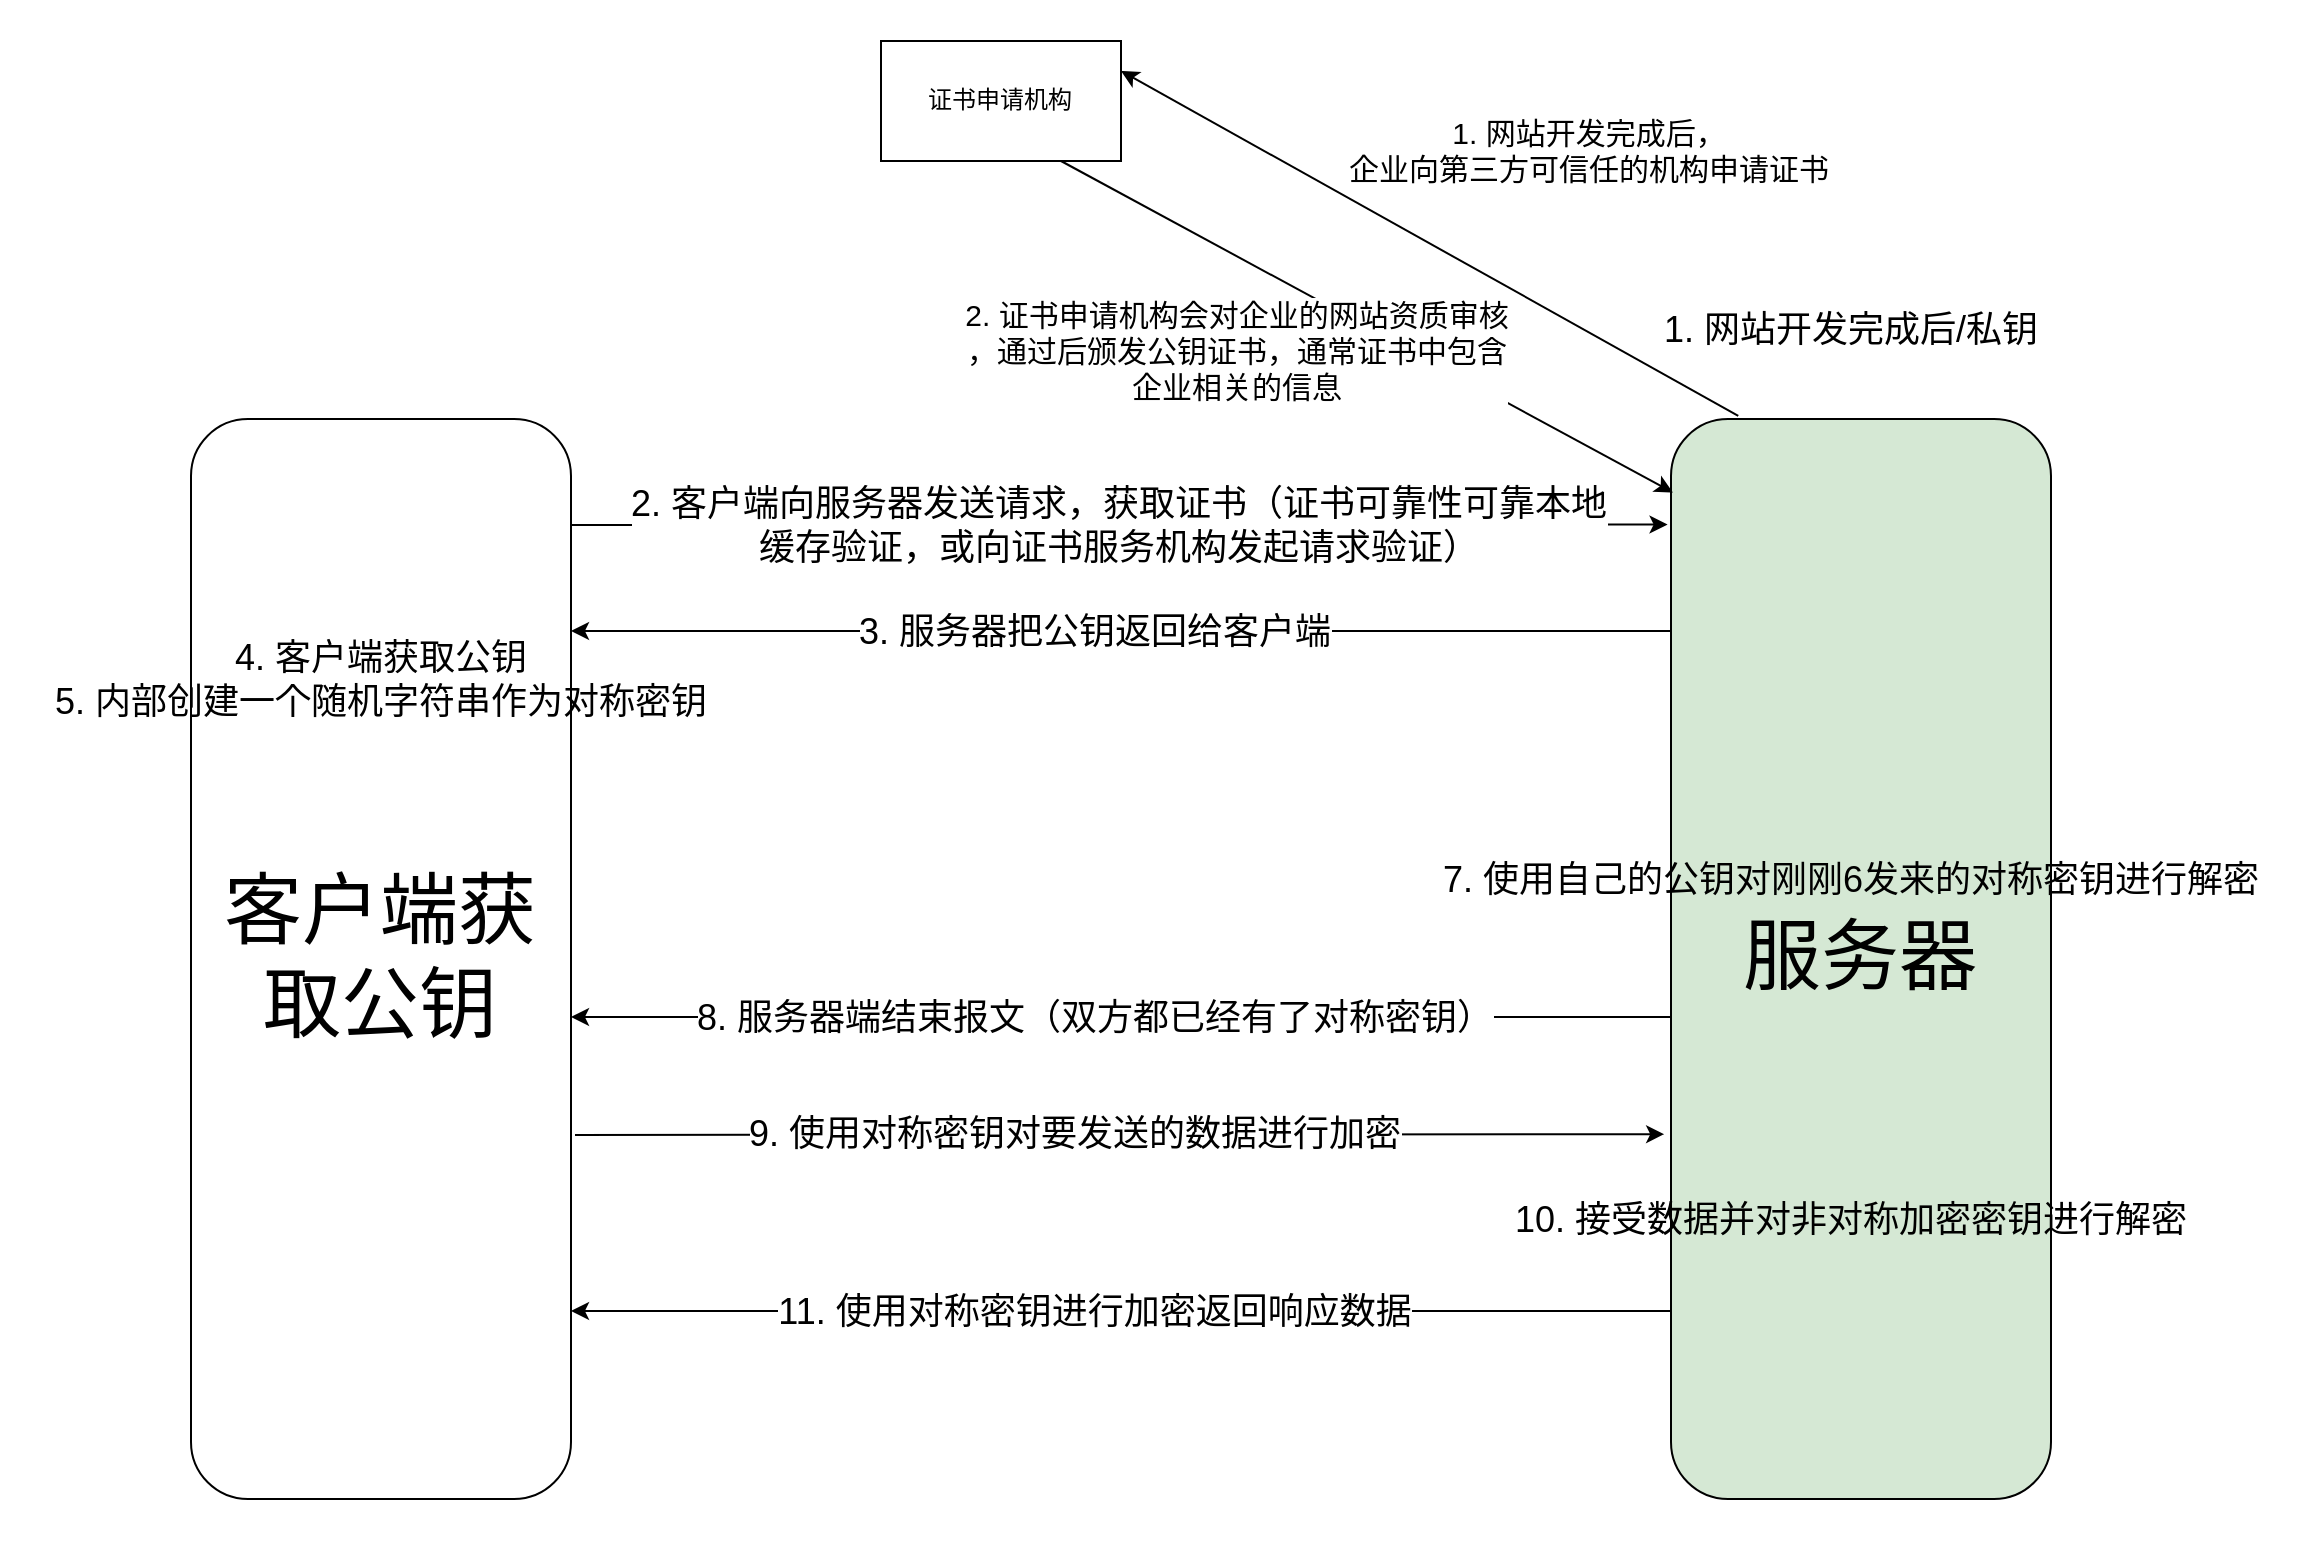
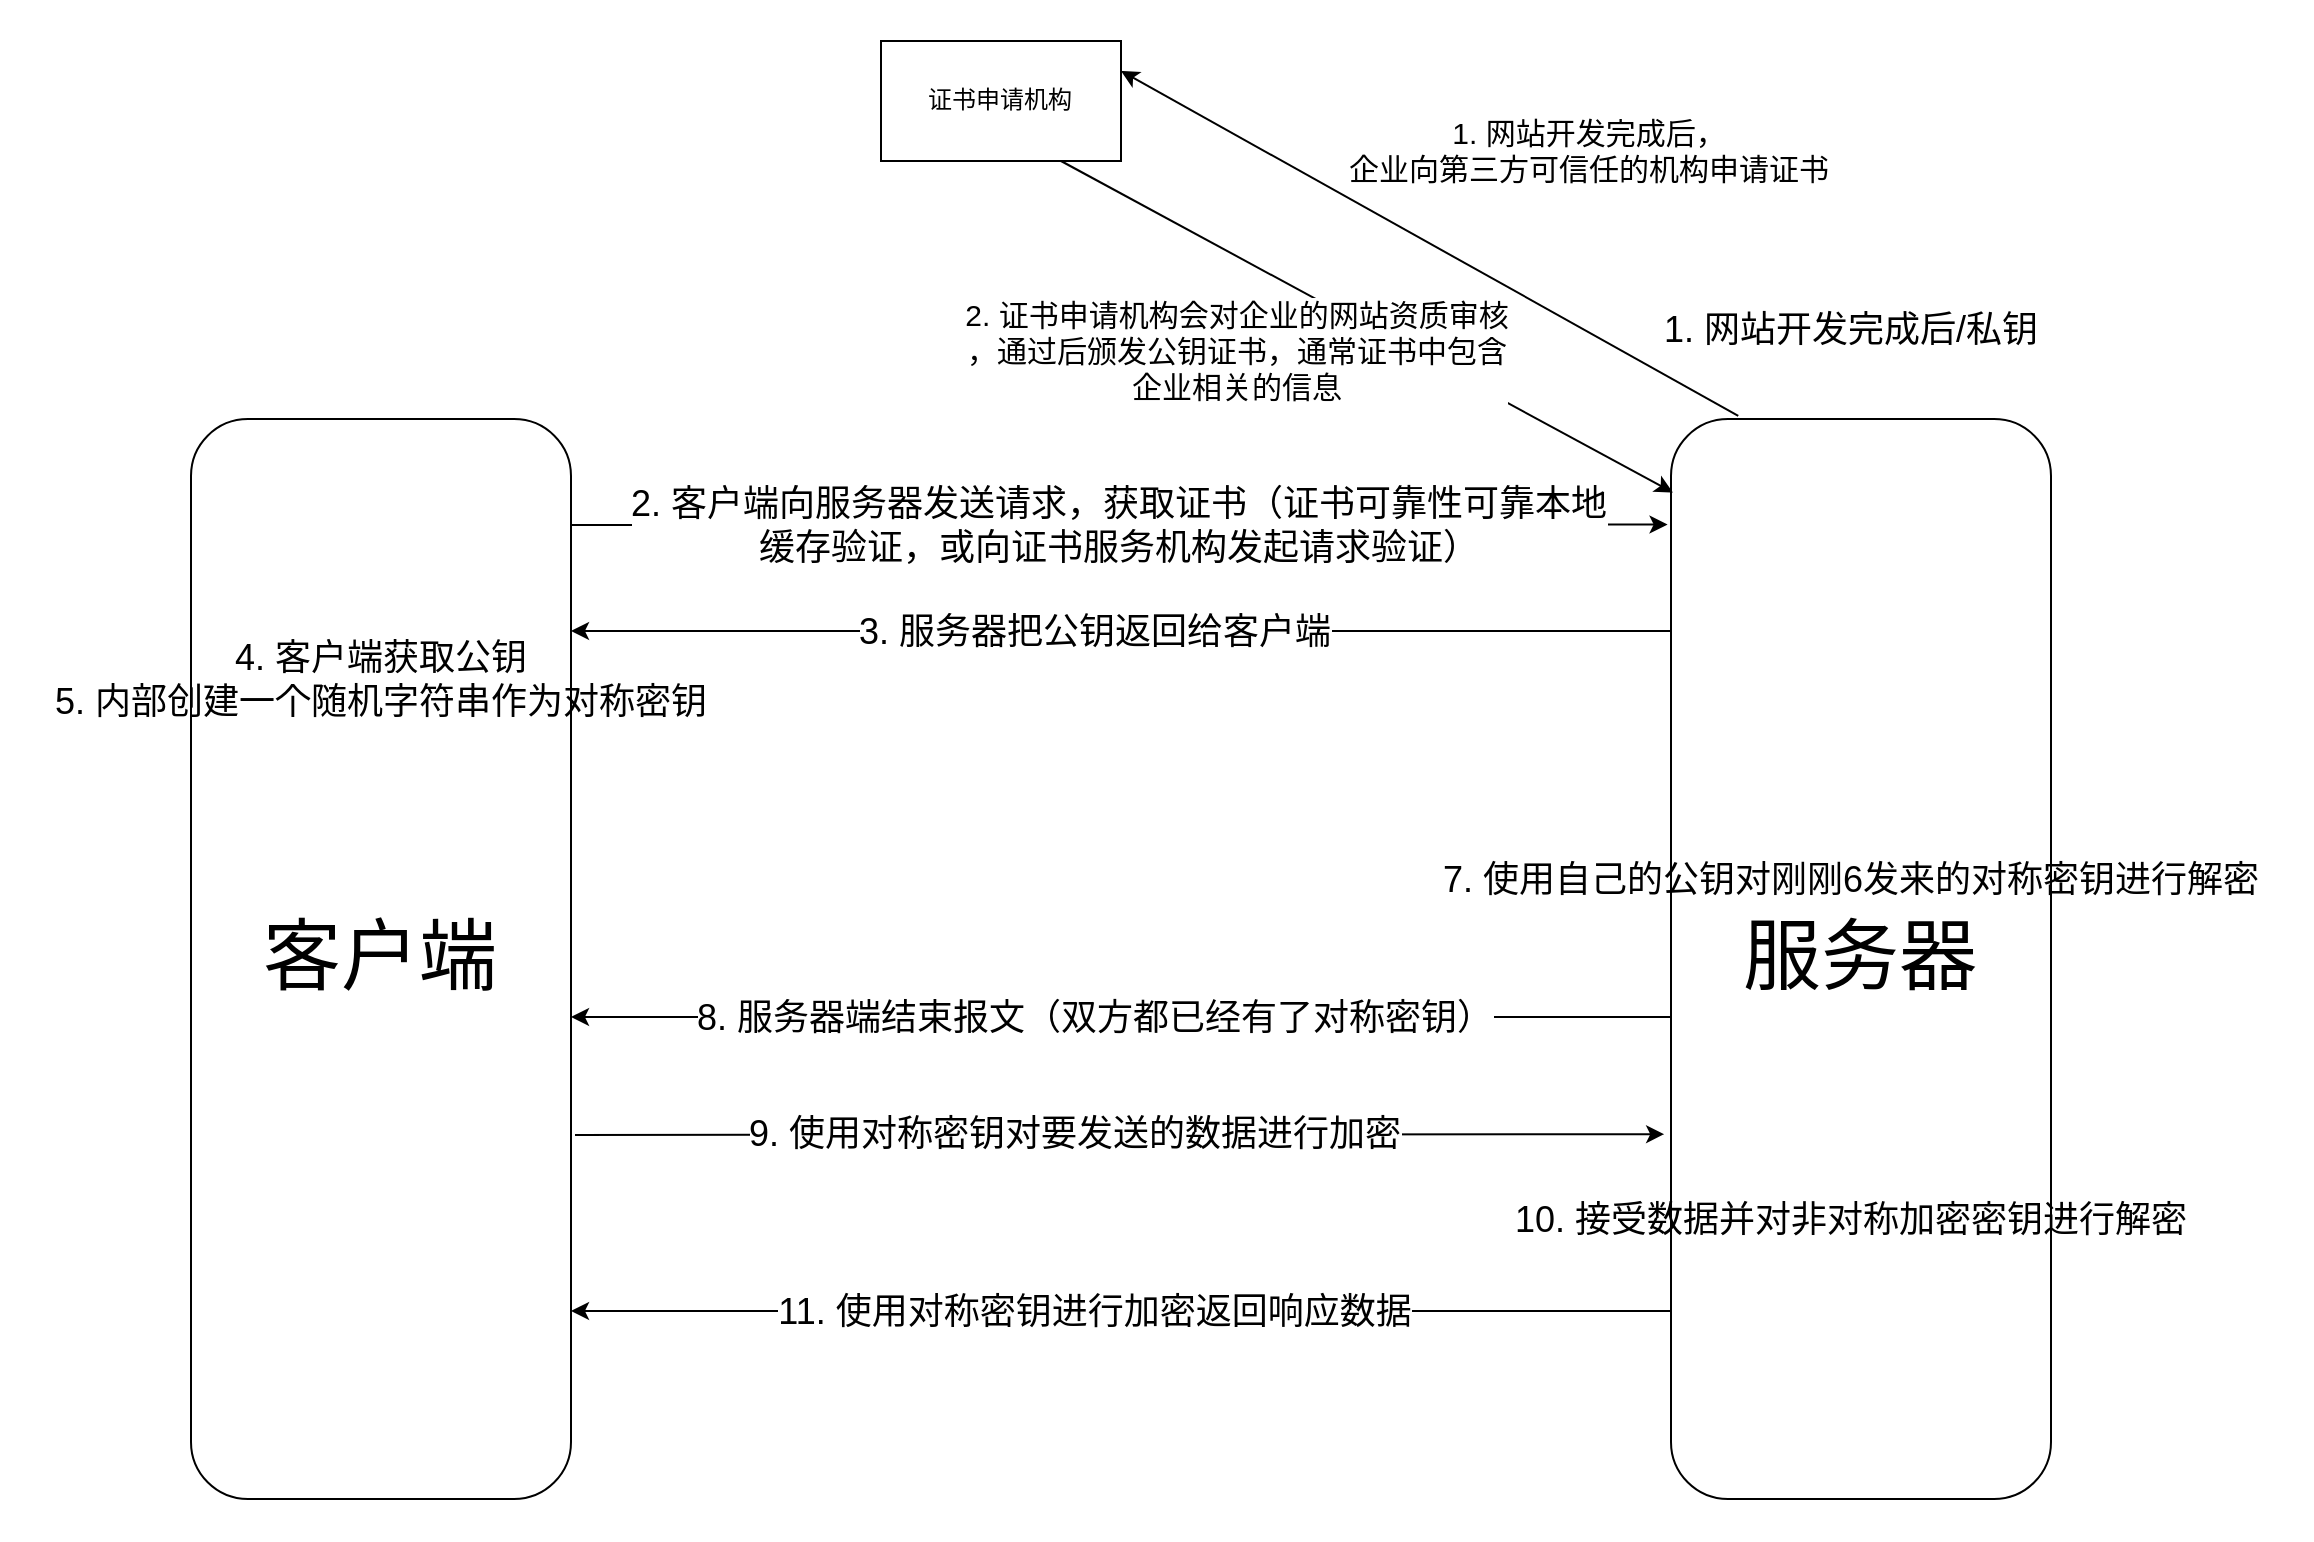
node "客户端获取公钥": label "客户端获取公钥" -> "客户端"
node "服务器": fillcolor #d5e8d4 -> #ffffff
